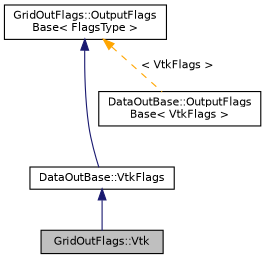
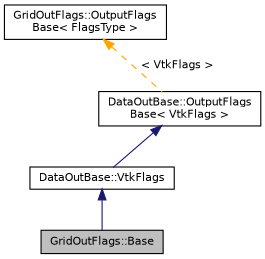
edge "DataOutBase::VtkFlags" -> "GridOutFlags::OutputFlags Base< FlagsType >": now "DataOutBase::VtkFlags" -> "DataOutBase::OutputFlags Base< VtkFlags >"
node "GridOutFlags::Vtk": label "GridOutFlags::Vtk" -> "GridOutFlags::Base"
